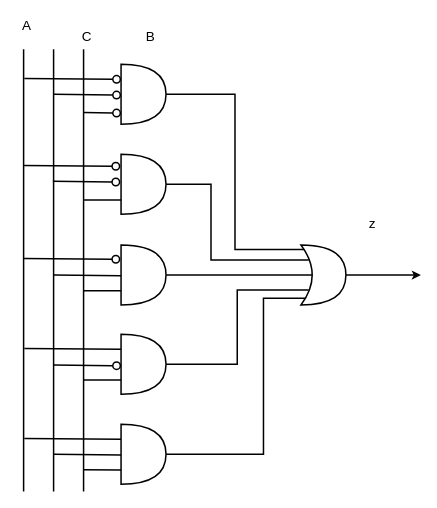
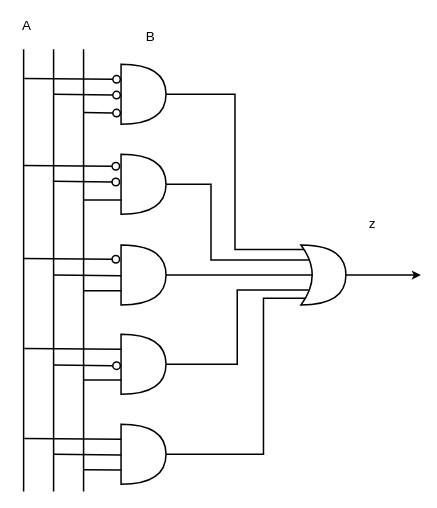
node "C": removed
